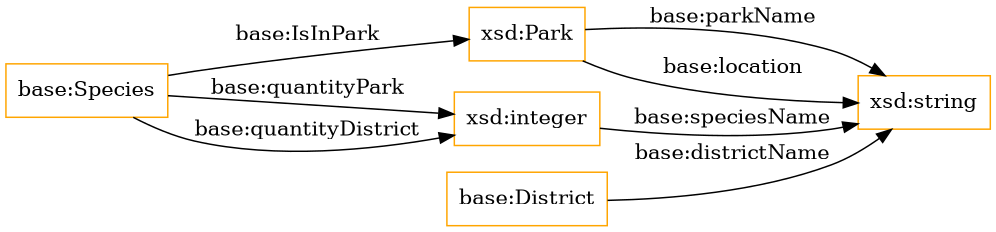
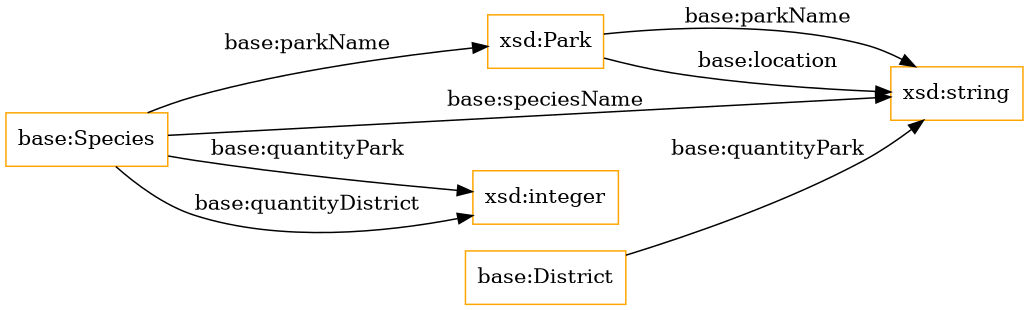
edge "base:Species" -> "xsd:Park": label "base:IsInPark" -> "base:parkName"
edge "xsd:integer" -> "xsd:string": now "base:Species" -> "xsd:string"
edge "base:District" -> "xsd:string": label "base:districtName" -> "base:quantityPark"
